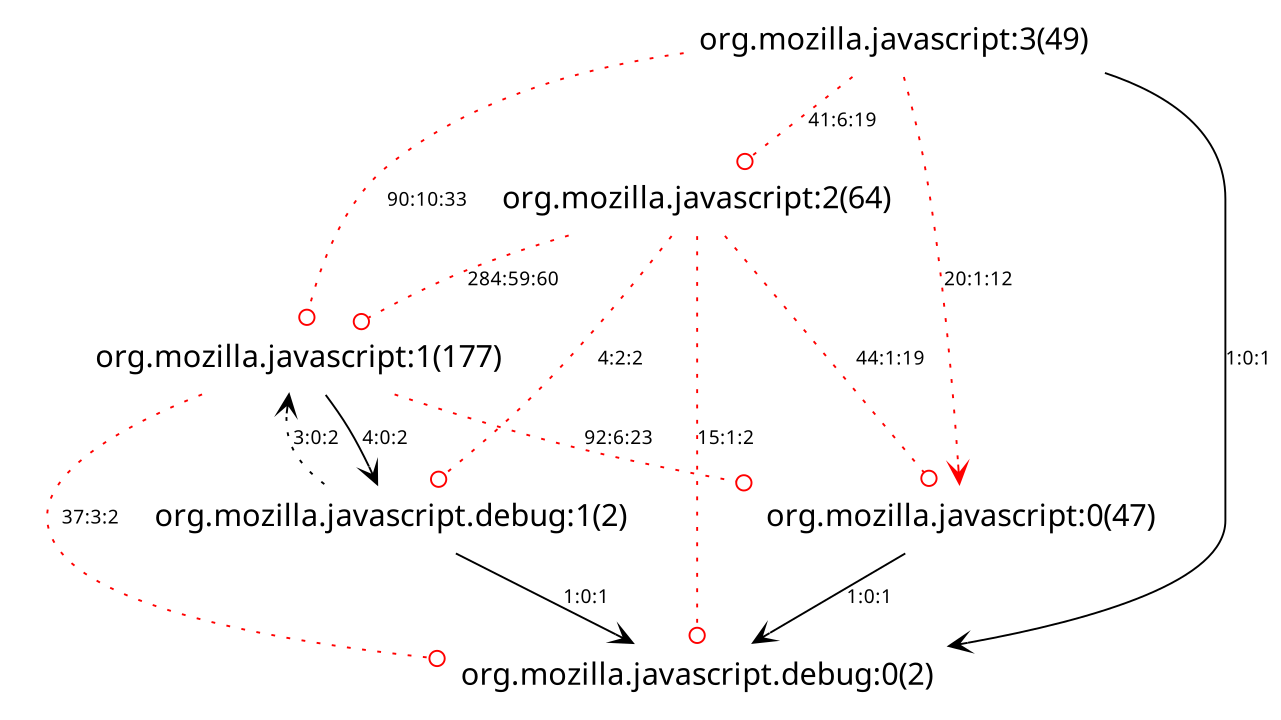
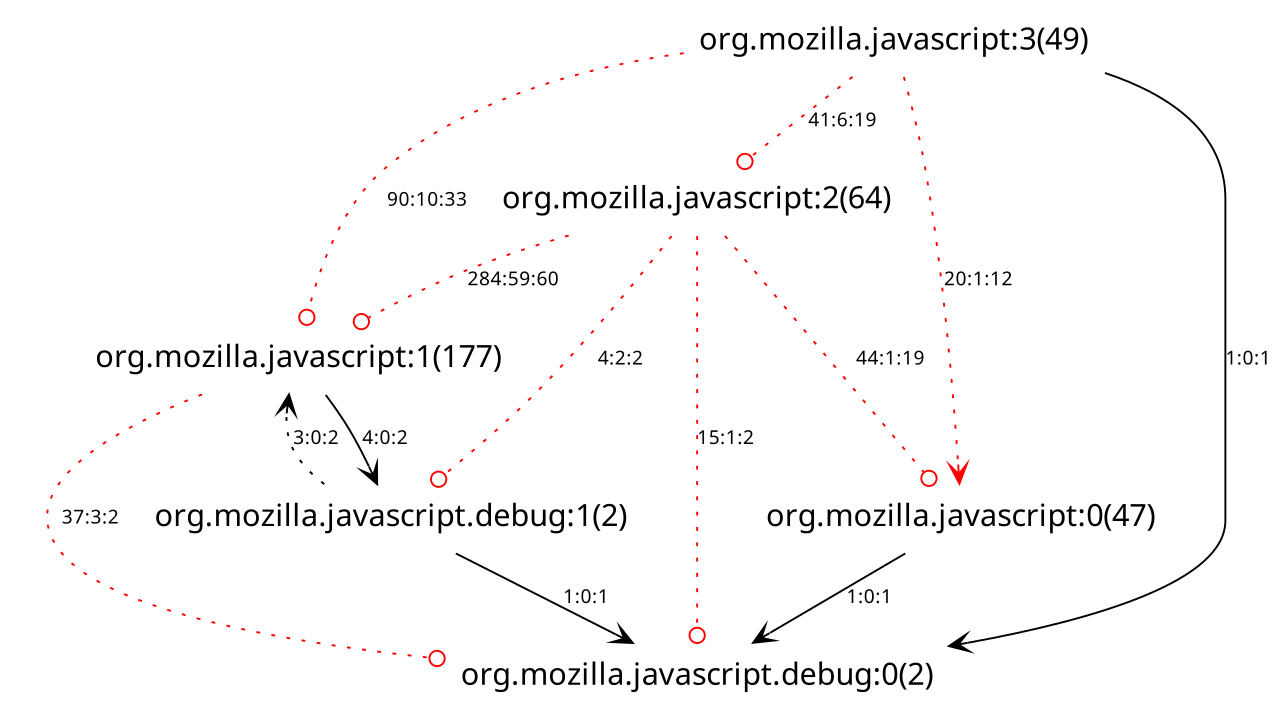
edge "org.mozilla.javascript:1(177)" -> "org.mozilla.javascript:0(47)": removed, label "92:6:23"
